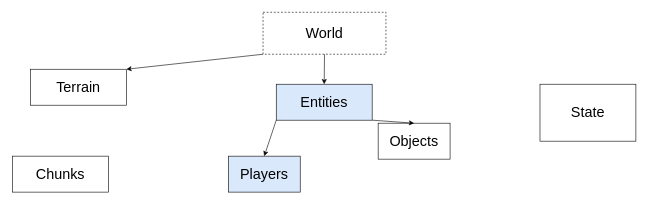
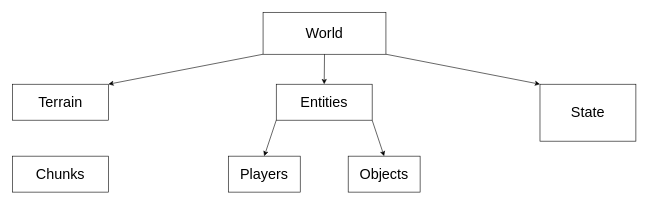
node "World": style dashed -> solid
edge "World" -> "State": added
node "Terrain": moved (78, 87) -> (60, 102)
node "Entities": fillcolor #dae8fc -> #ffffff
node "Objects": moved (414, 141) -> (384, 174)
node "Players": fillcolor #dae8fc -> #ffffff
